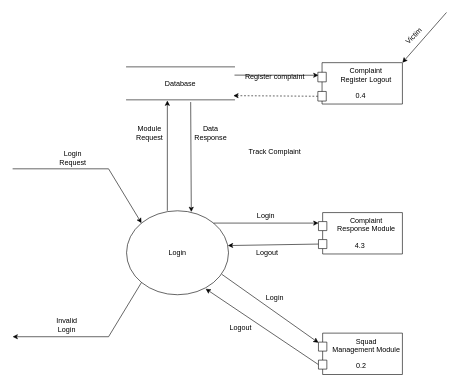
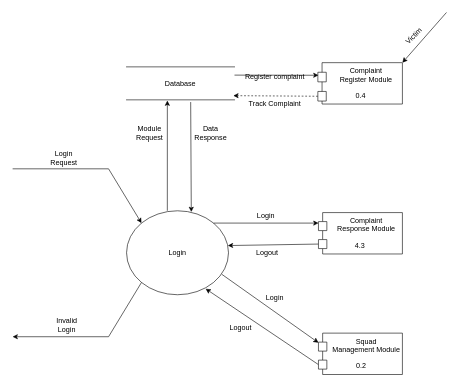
node "Complaint Register Logout": label "Complaint Register Logout" -> "Complaint Register Module"
node "Track Complaint": moved (275, 152) -> (275, 104)
node "Login Request": moved (72, 158) -> (63, 158)
